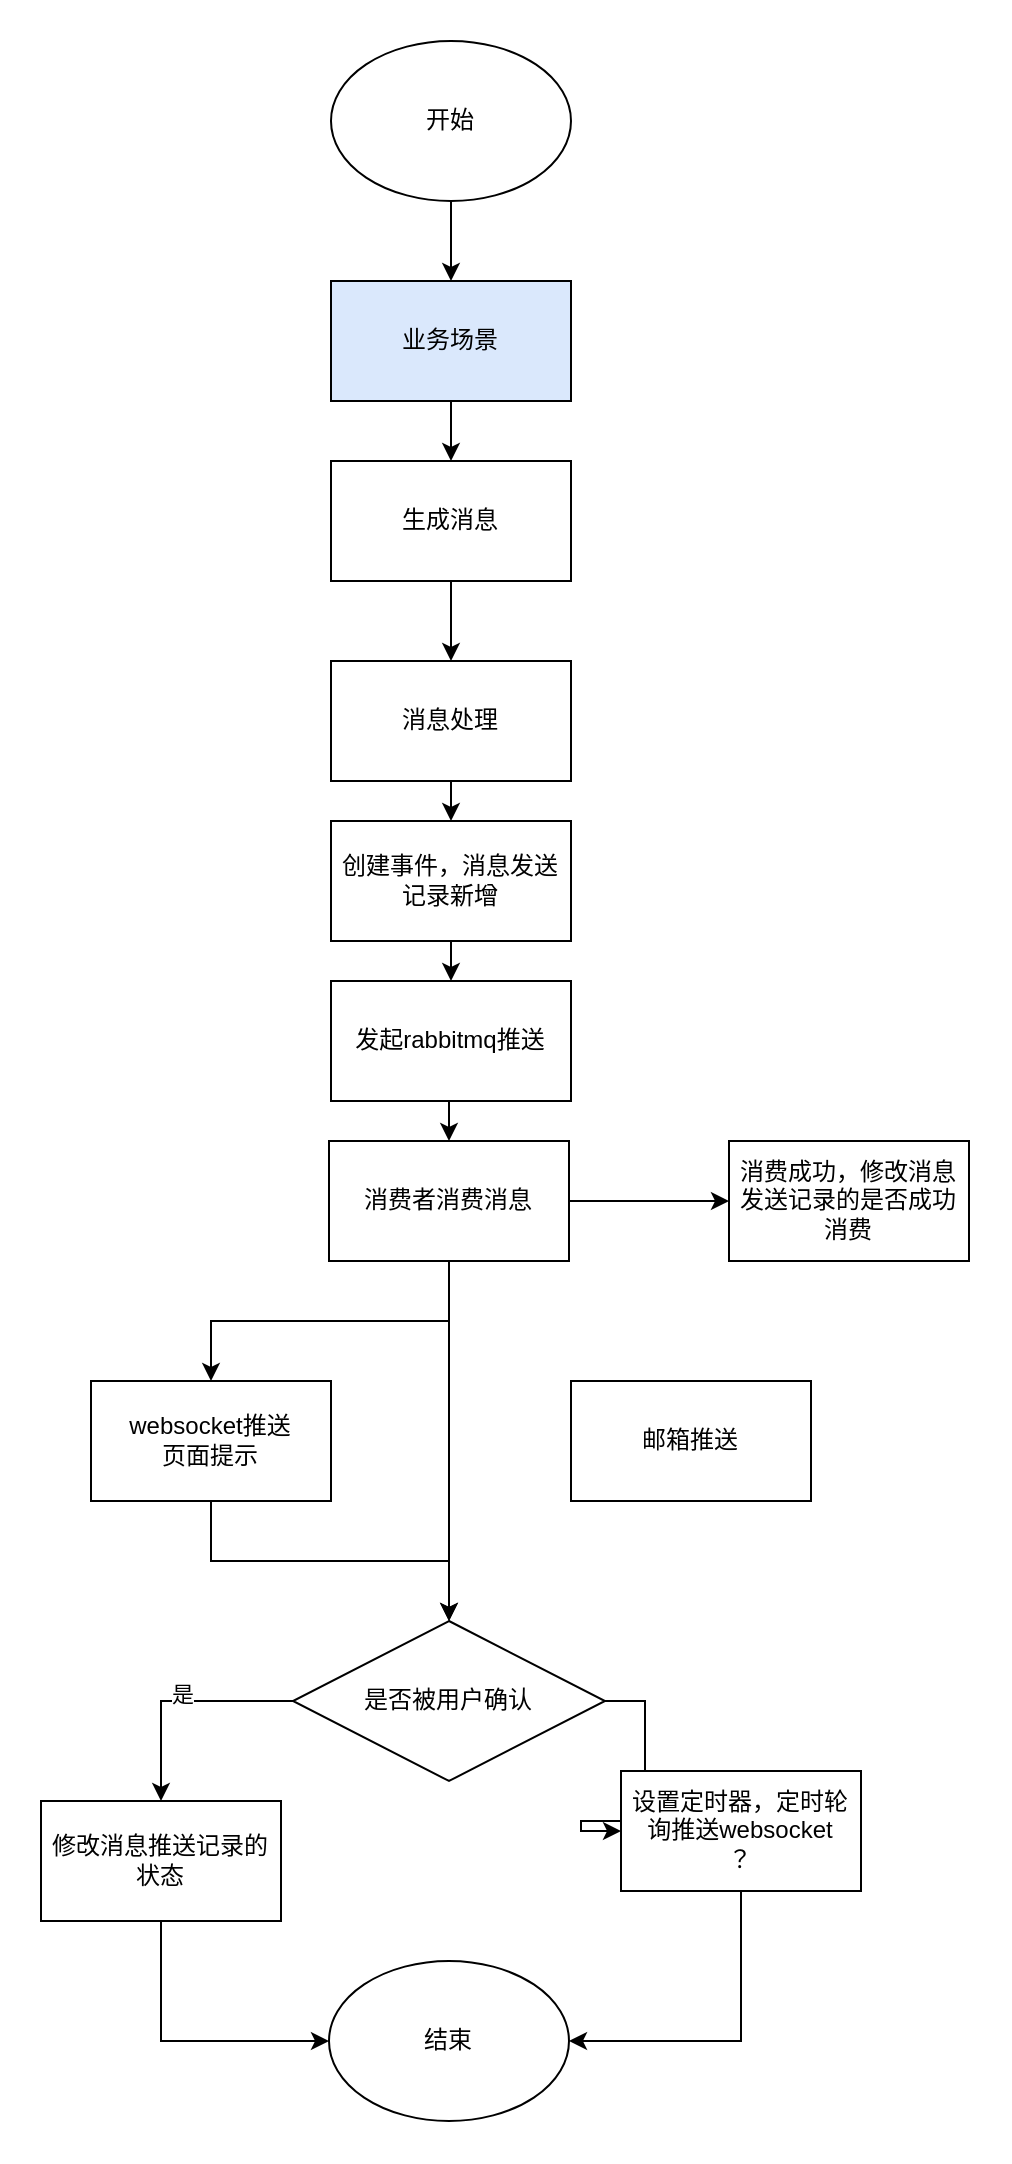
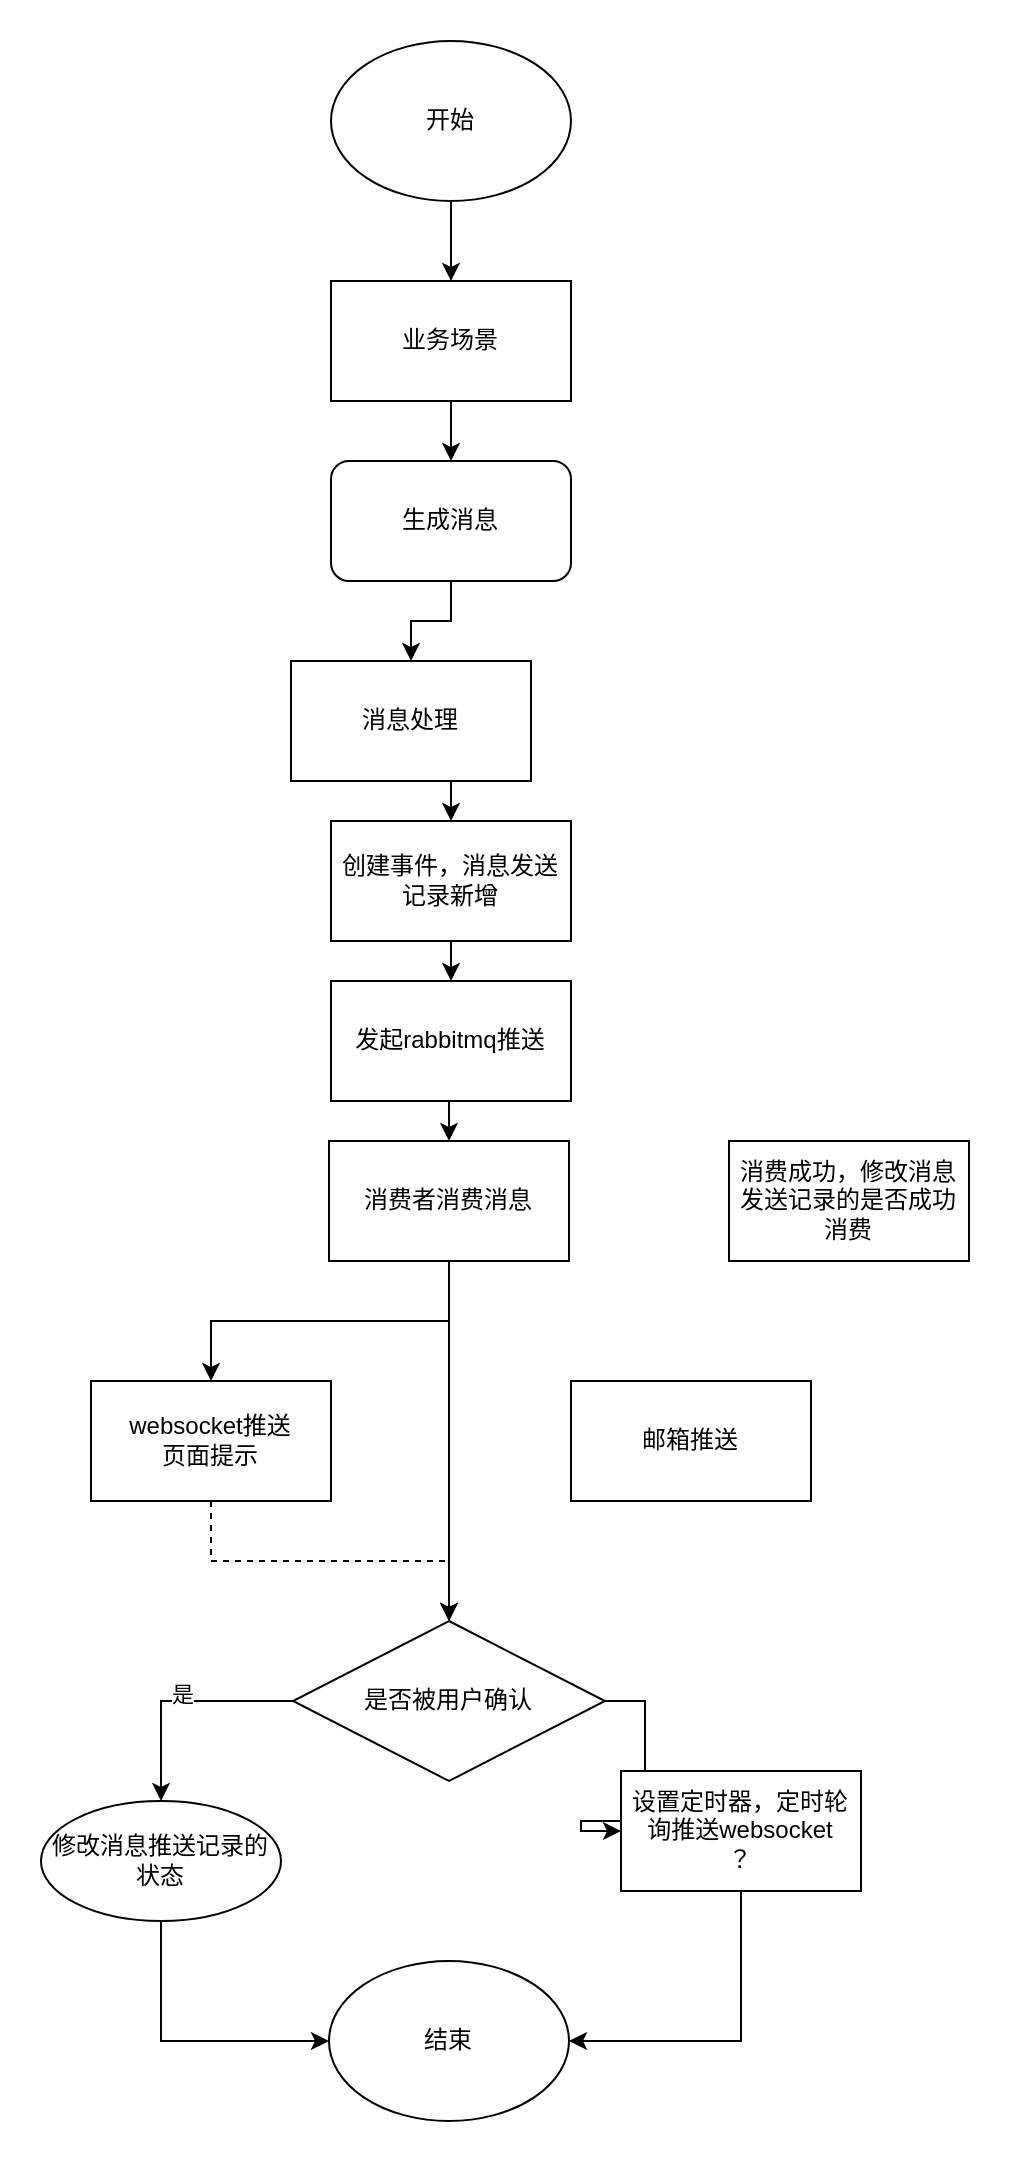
node "业务场景": fillcolor #dae8fc -> #ffffff
node "生成消息": shape rectangle -> rounded rectangle
node "消息处理": moved (451, 721) -> (411, 721)
edge "消费者消费消息" -> "消费成功，修改消息发送记录的是否成功消费": removed
edge "websocket推送 页面提示" -> "是否被用户确认": style solid -> dashed
node "修改消息推送记录的状态": shape rectangle -> ellipse
